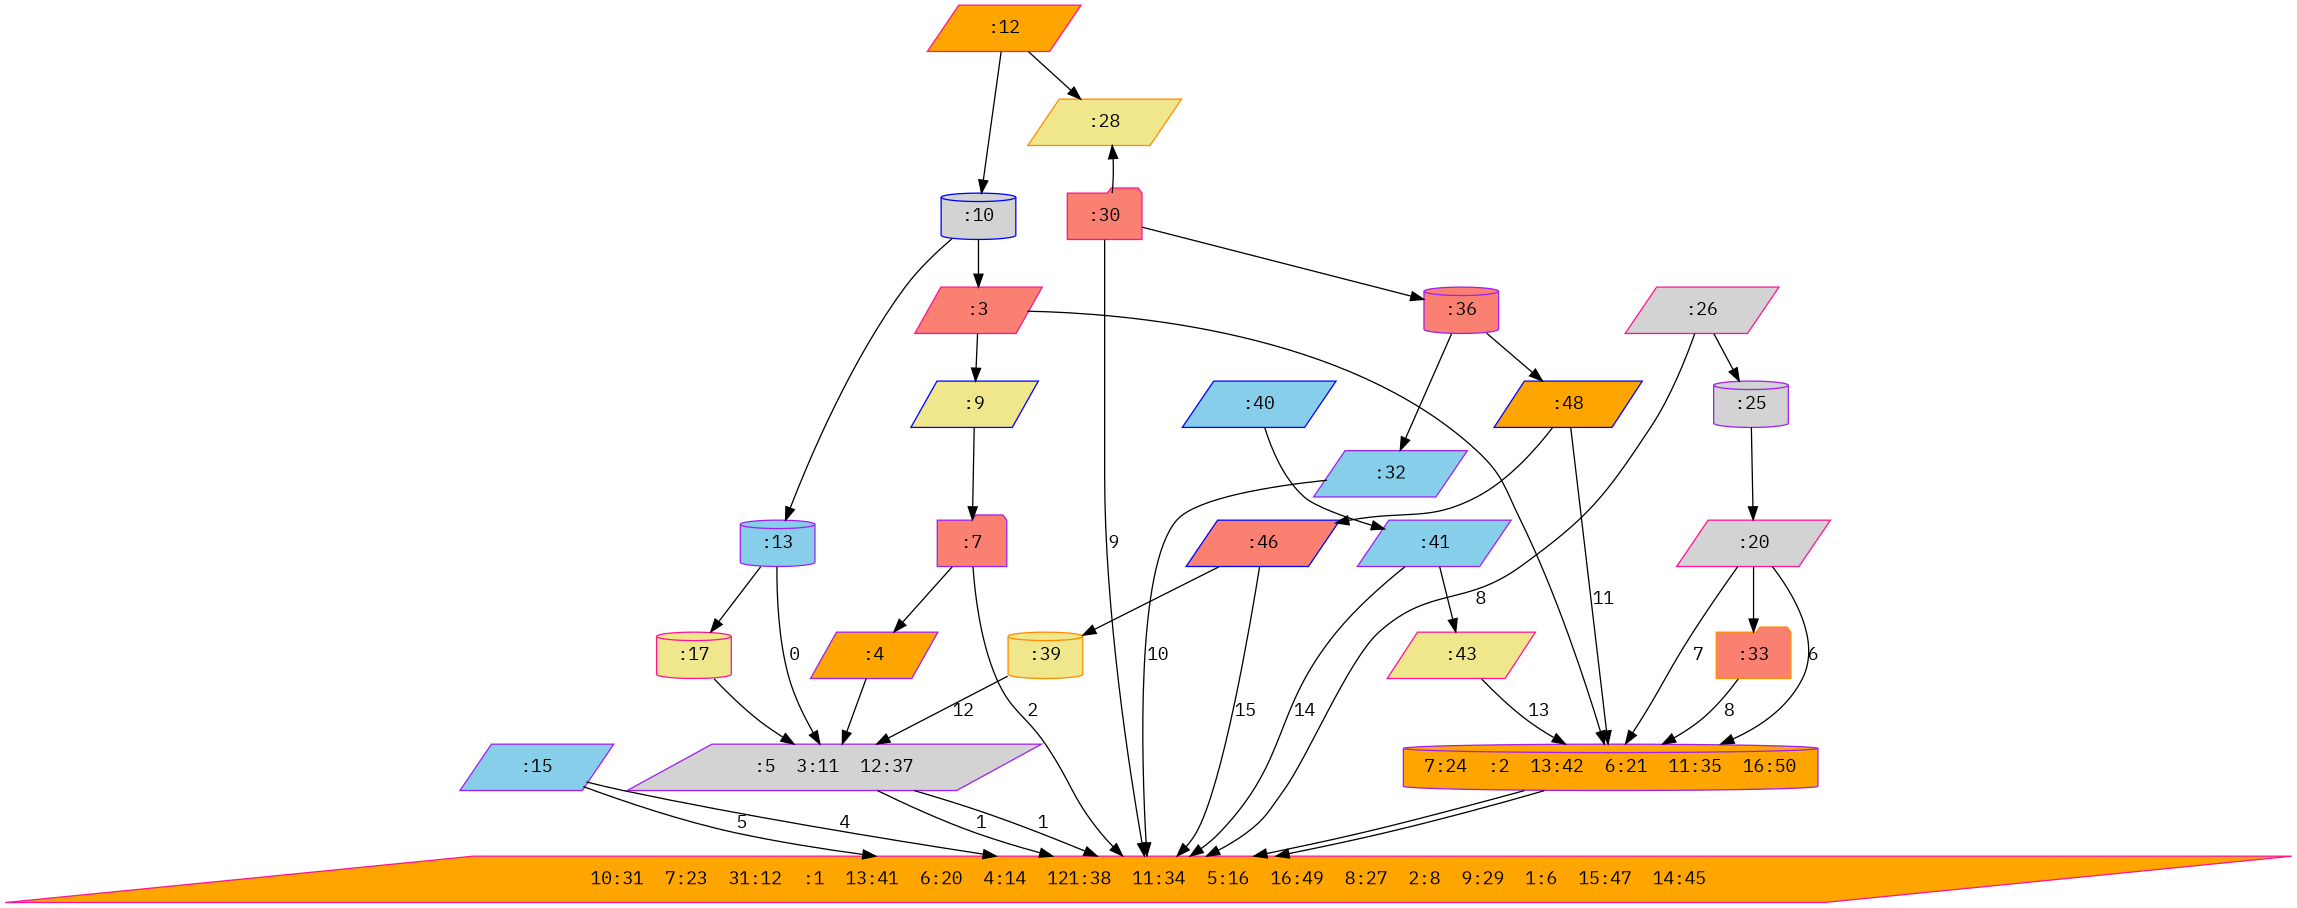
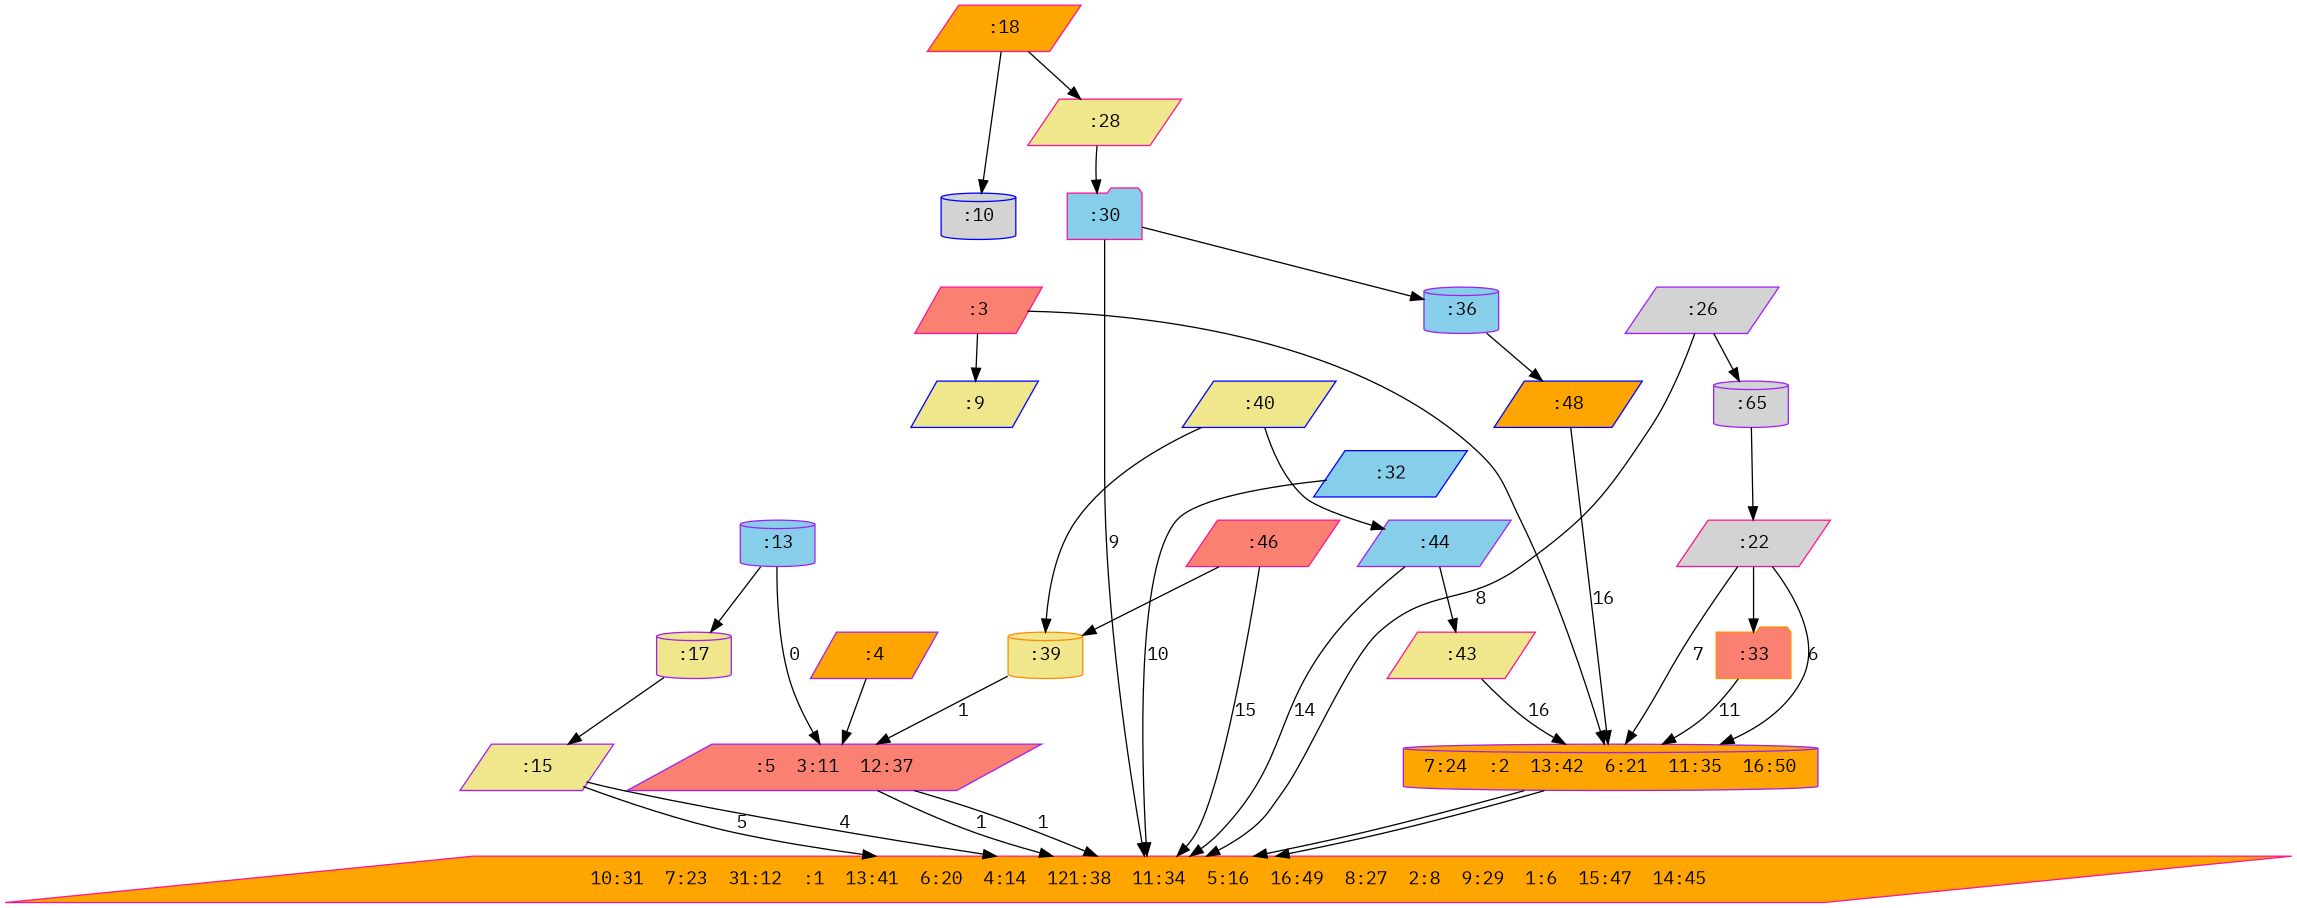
node ":12": label ":12" -> ":18"
node ":28": color darkorange -> deeppink
edge ":30" -> ":28": reversed
node ":30": fillcolor salmon -> skyblue
edge ":10" -> ":3": removed
node ":36": fillcolor salmon -> skyblue
node ":26": color deeppink -> purple
edge ":10" -> ":13": removed
edge ":36" -> ":32": removed
node ":40": fillcolor skyblue -> khaki
node ":25": label ":25" -> ":65"
node ":32": color purple -> blue
edge ":40" -> ":39": added
edge ":48" -> ":46": removed
node ":7": removed
node ":46": color blue -> deeppink
node ":41": label ":41" -> ":44"
node ":20": label ":20" -> ":22"
edge ":48" -> "7:24  :2  13:42  6:21  11:35  16:50": label "11" -> "16"
node ":17": color deeppink -> purple
edge ":17" -> ":5  3:11  12:37": now ":17" -> ":15"
edge ":39" -> ":5  3:11  12:37": label "12" -> "1"
edge ":43" -> "7:24  :2  13:42  6:21  11:35  16:50": label "13" -> "16"
edge ":33" -> "7:24  :2  13:42  6:21  11:35  16:50": label "8" -> "11"
node ":15": fillcolor skyblue -> khaki
node ":5  3:11  12:37": fillcolor lightgrey -> salmon
